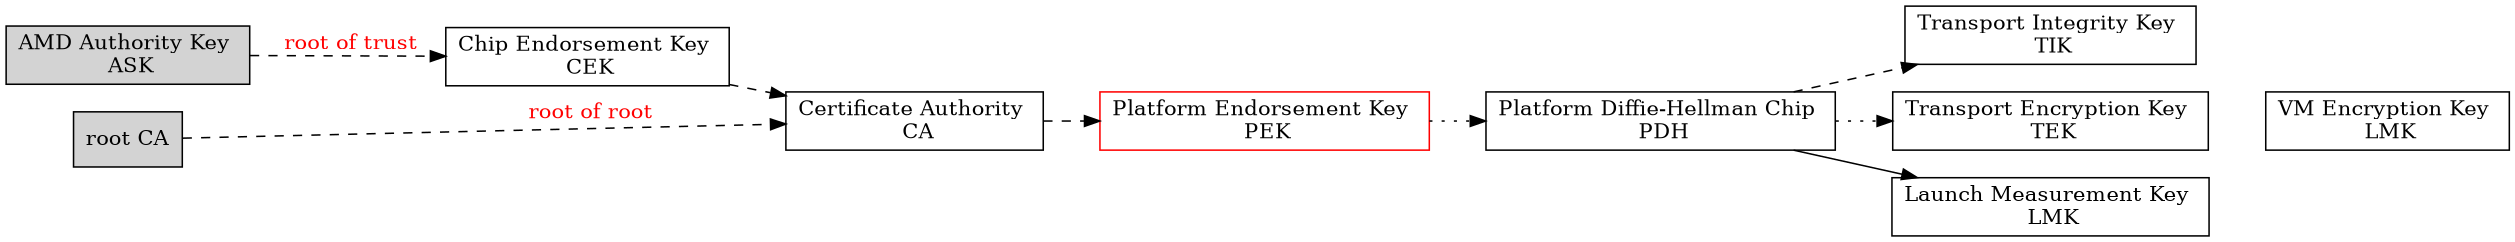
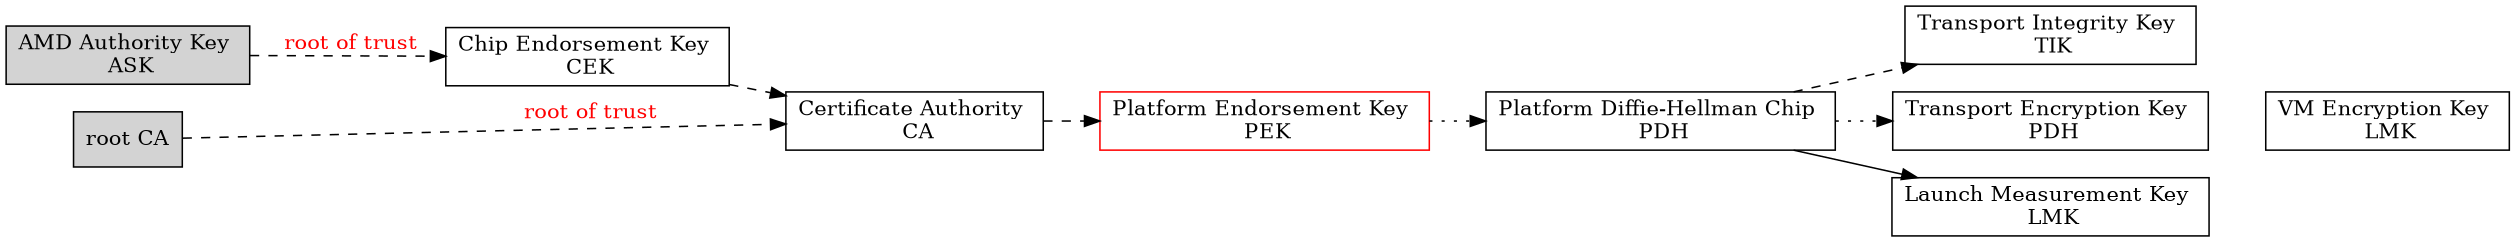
edge "root CA" -> "Certificate Authority CA": label " root of root" -> " root of trust"
node "Transport Encryption Key TEK": label "Transport Encryption Key TEK" -> "Transport Encryption Key PDH"
